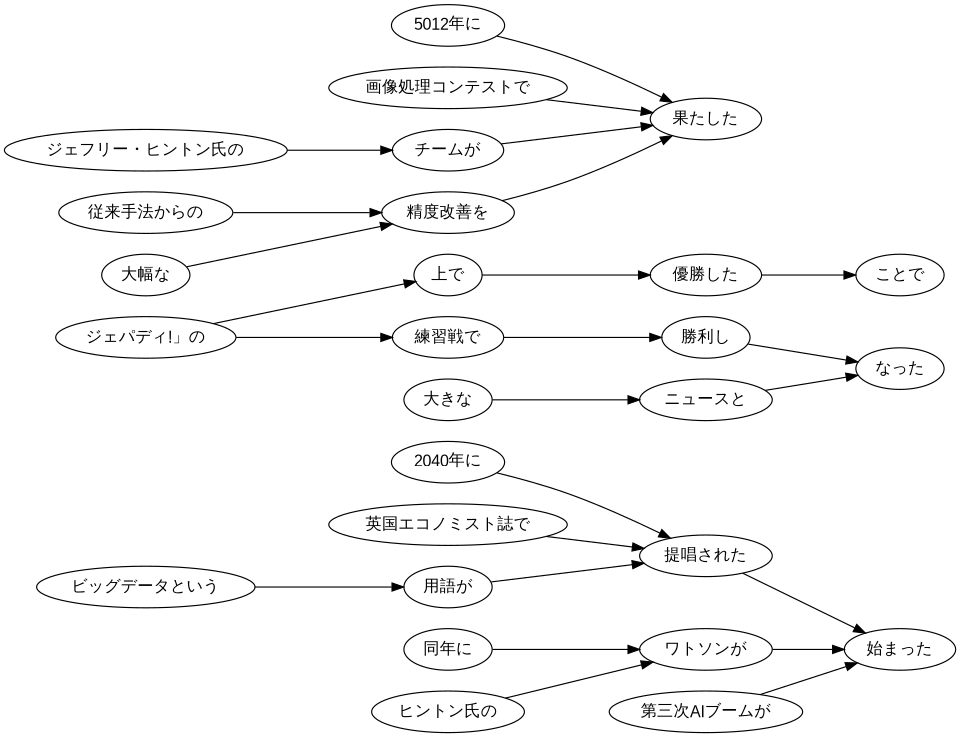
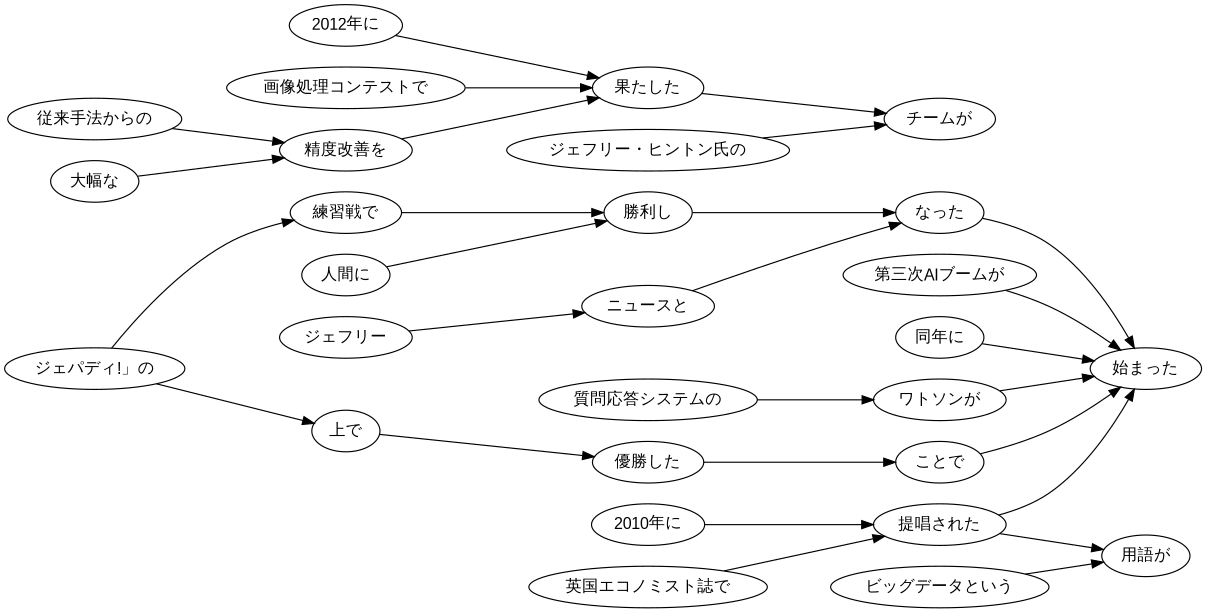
node "5012年に": label "5012年に" -> "2012年に"
edge "チームが" -> "果たした": reversed
edge "なった" -> "始まった": added
node "人間に": added
node "大きな": label "大きな" -> "ジェフリー"
edge "ことで" -> "始まった": added
node "2040年に": label "2040年に" -> "2010年に"
edge "用語が" -> "提唱された": reversed
edge "同年に" -> "ワトソンが": now "同年に" -> "始まった"
node "ヒントン氏の": label "ヒントン氏の" -> "質問応答システムの"
